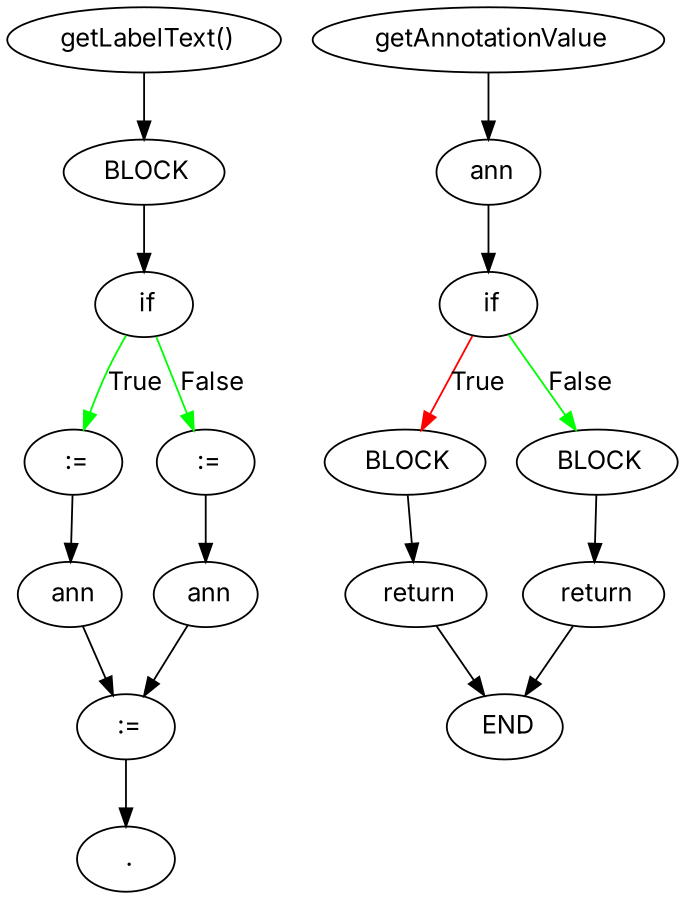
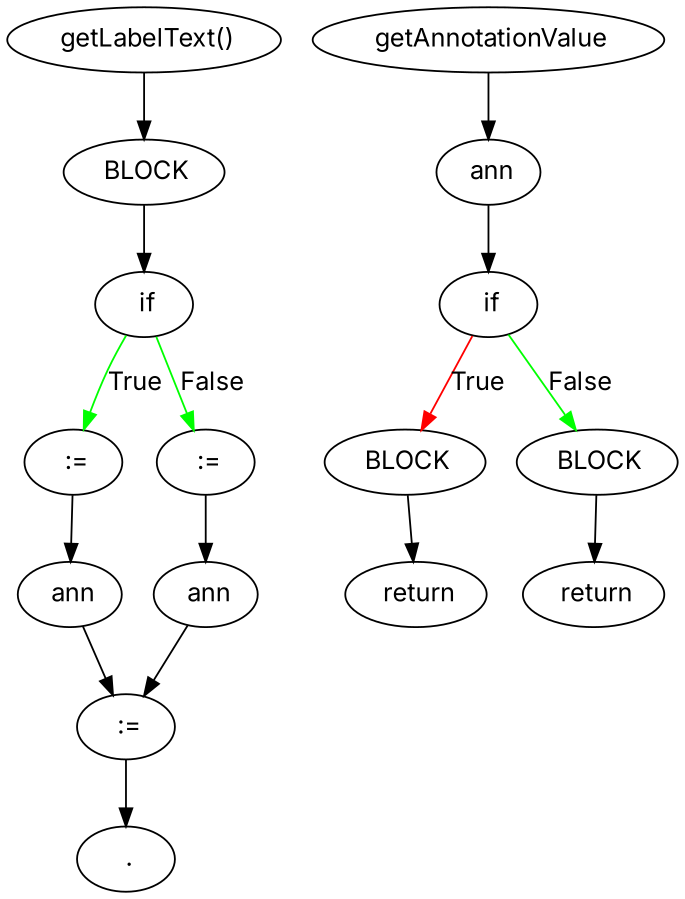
node "END": removed
